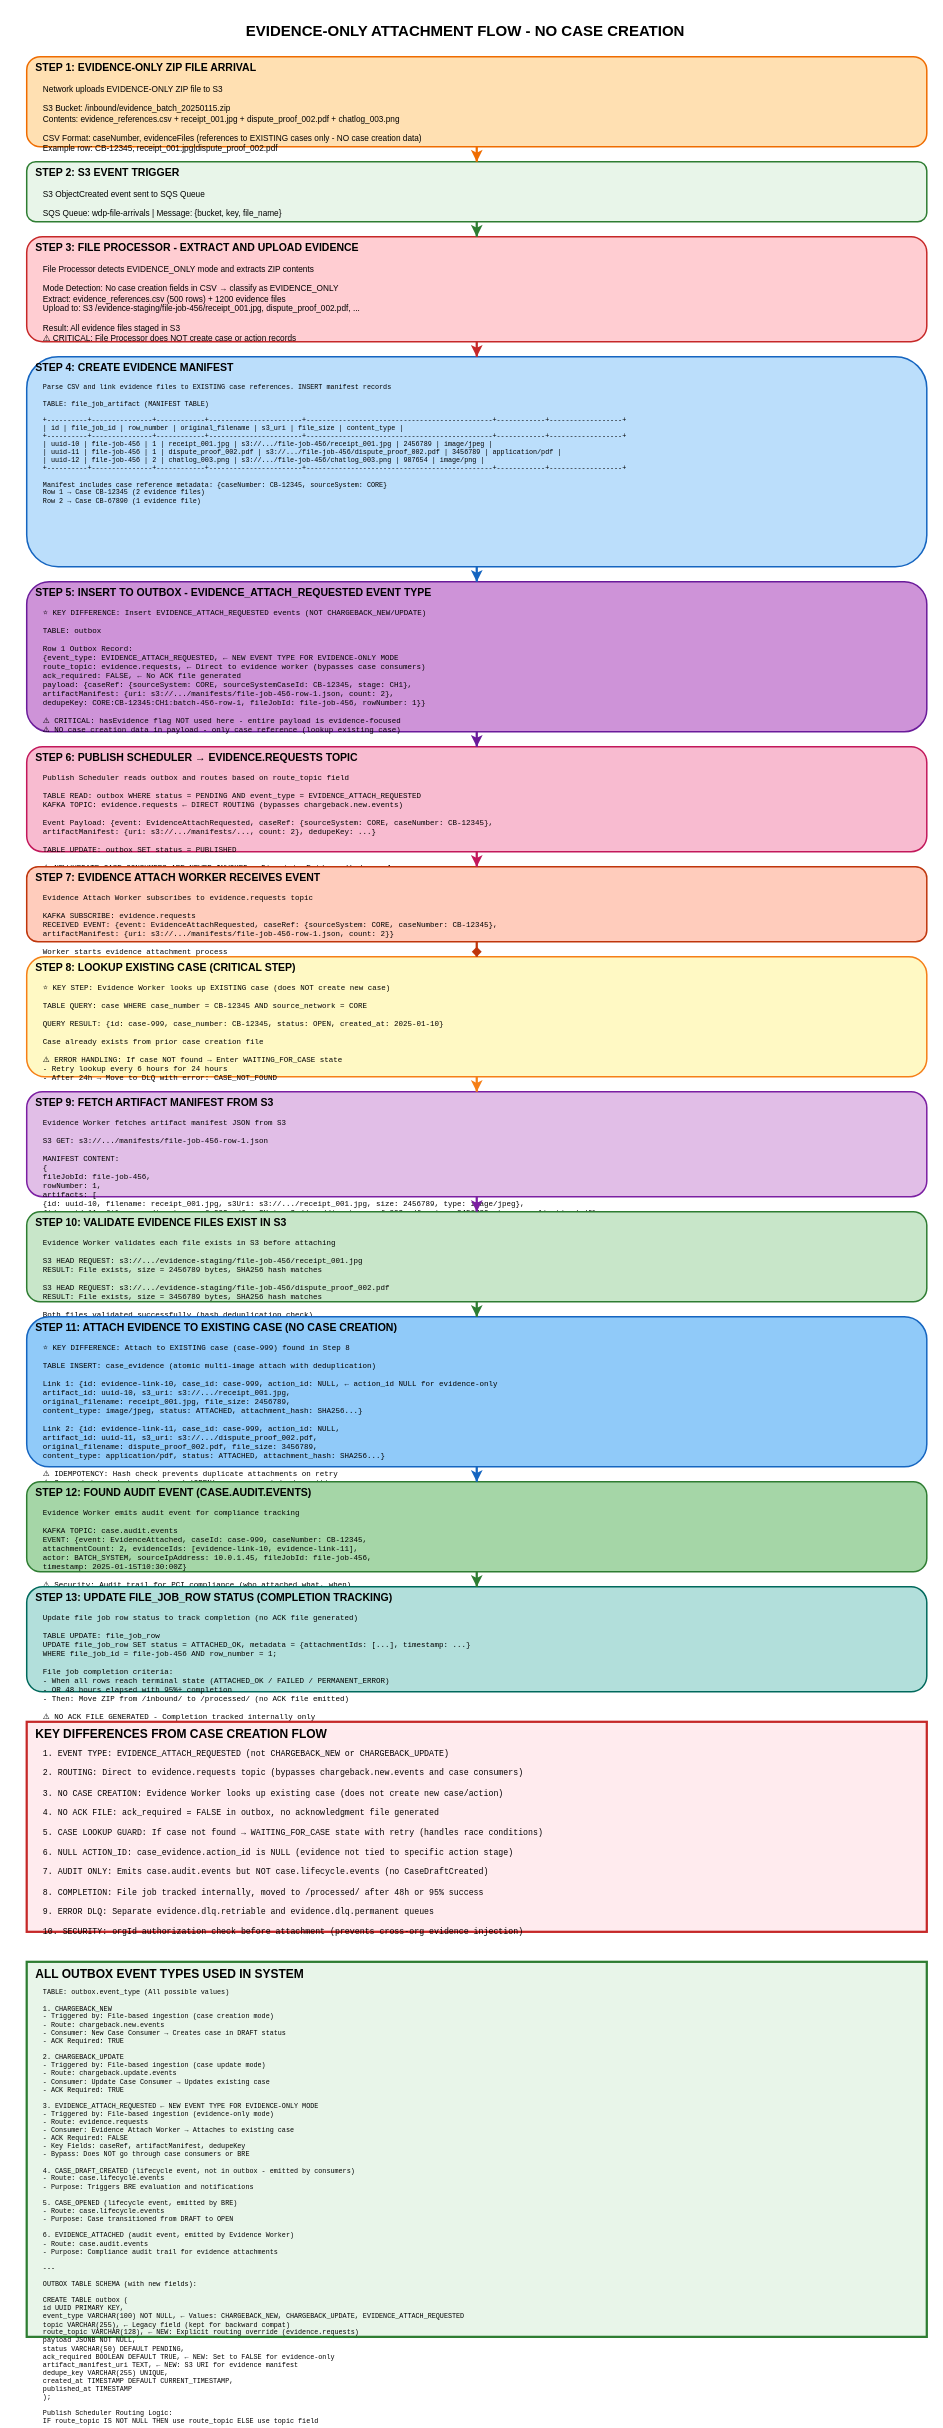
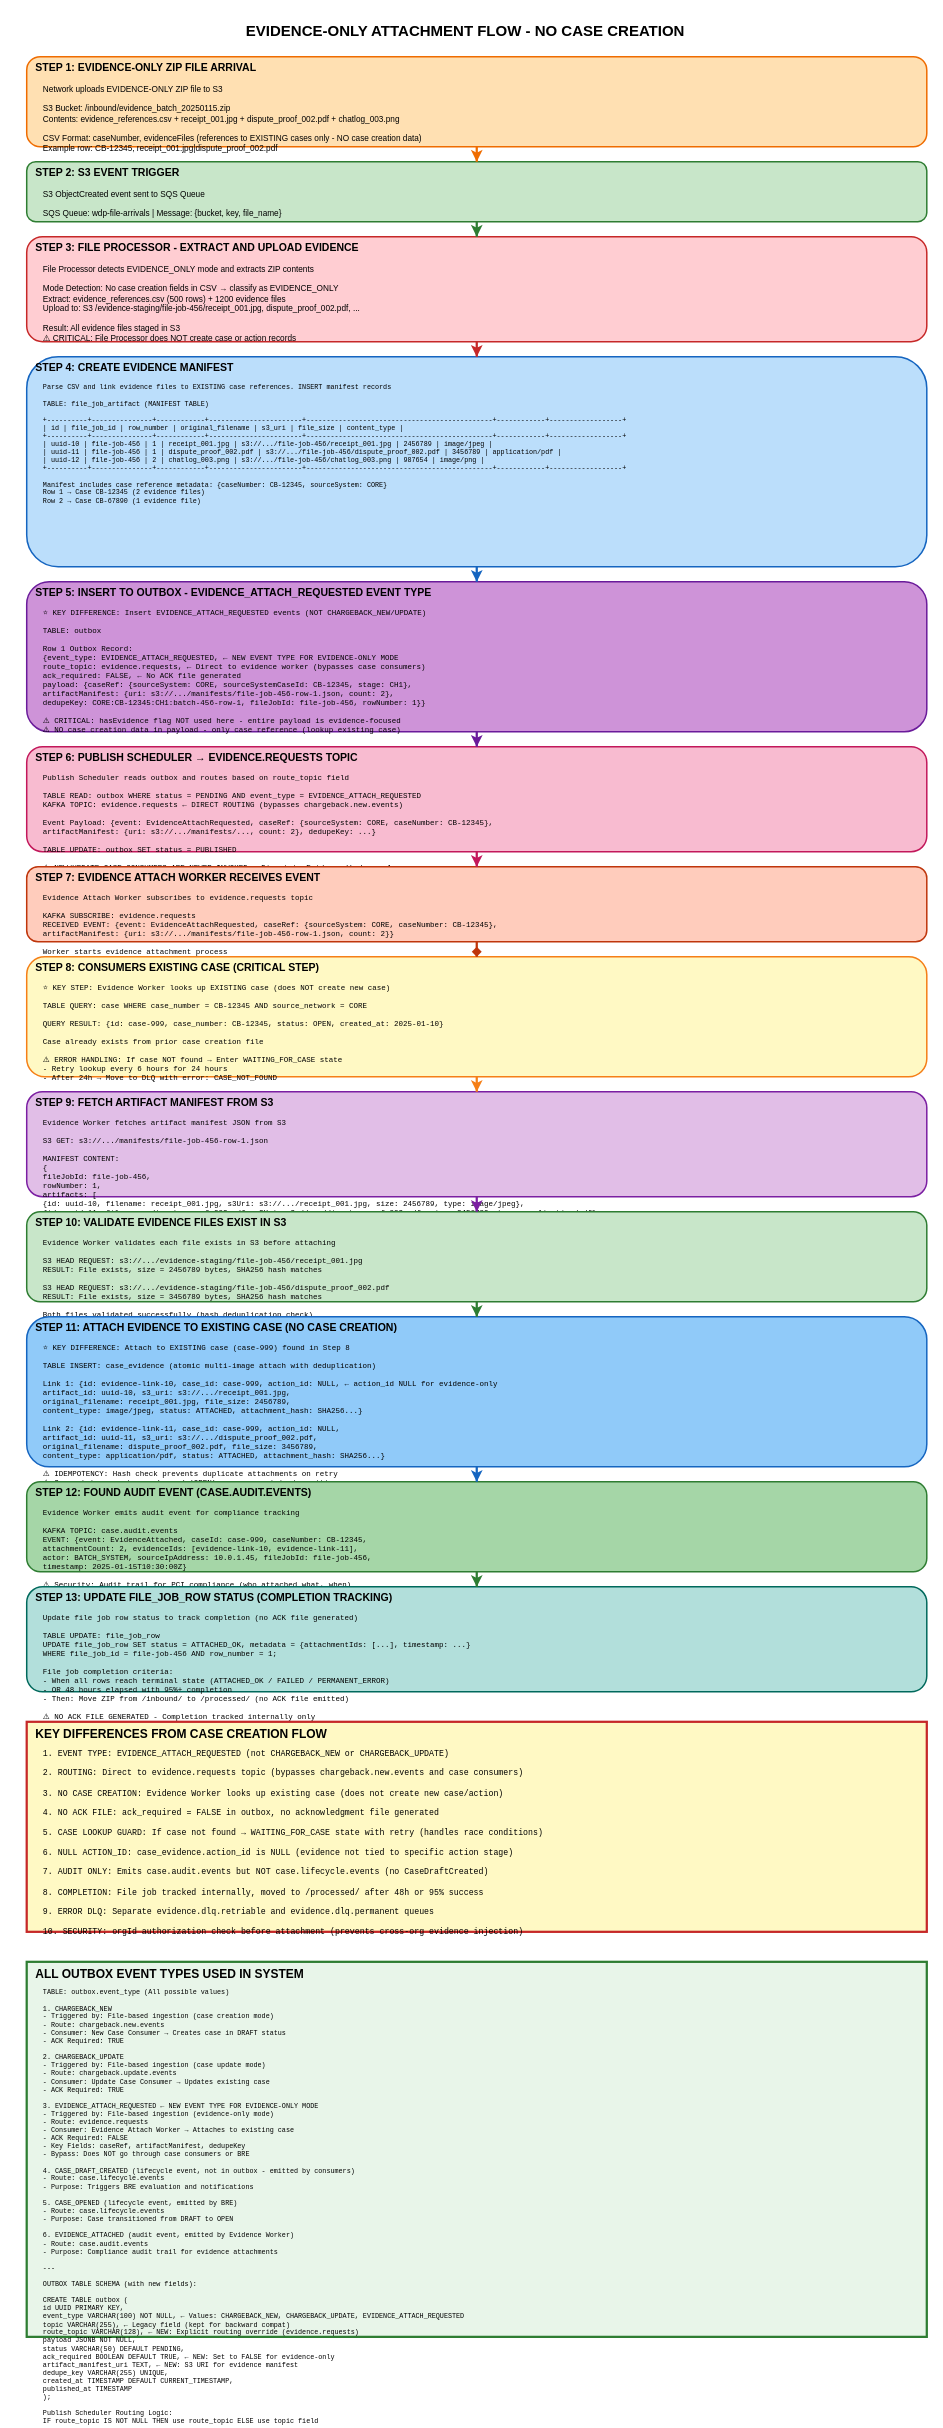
edge "STEP 1: EVIDENCE-ONLY ZIP FILE ARRIVAL" -> "STEP 2: S3 EVENT TRIGGER": style dashed -> solid
node "STEP 2: S3 EVENT TRIGGER": fillcolor #e8f5e9 -> #c8e6c9
node "STEP 8: LOOKUP EXISTING CASE (CRITICAL STEP)": label "STEP 8: LOOKUP EXISTING CASE (CRITICAL STEP)" -> "STEP 8: CONSUMERS EXISTING CASE (CRITICAL STEP)"
node "KEY DIFFERENCES FROM CASE CREATION FLOW": fillcolor #ffebee -> #fff9c4
